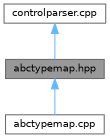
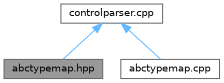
edge "abctypemap.cpp" -> "abctypemap.hpp": now "abctypemap.cpp" -> "controlparser.cpp"
